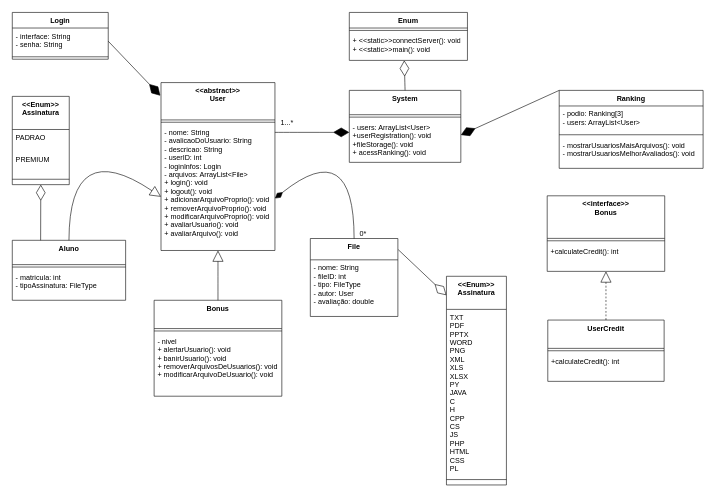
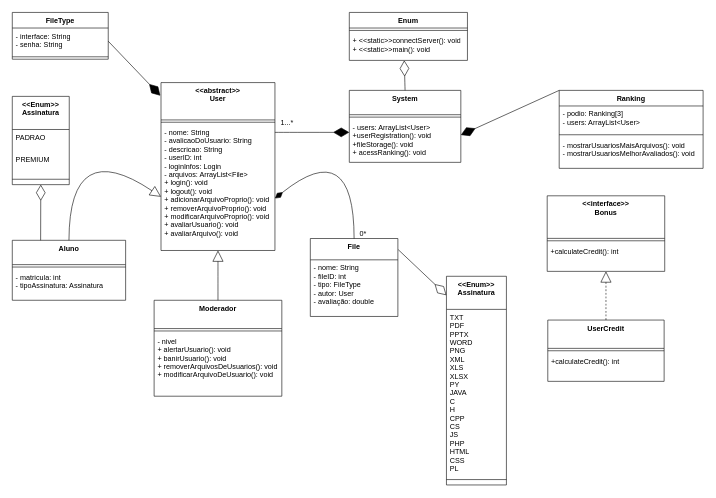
node "Login": label "Login" -> "FileType"
node "- matricula: int - tipoAssinatura: FileType": label "- matricula: int - tipoAssinatura: FileType" -> "- matricula: int - tipoAssinatura: Assinatura"
node "Bonus": label "Bonus" -> "Moderador"
